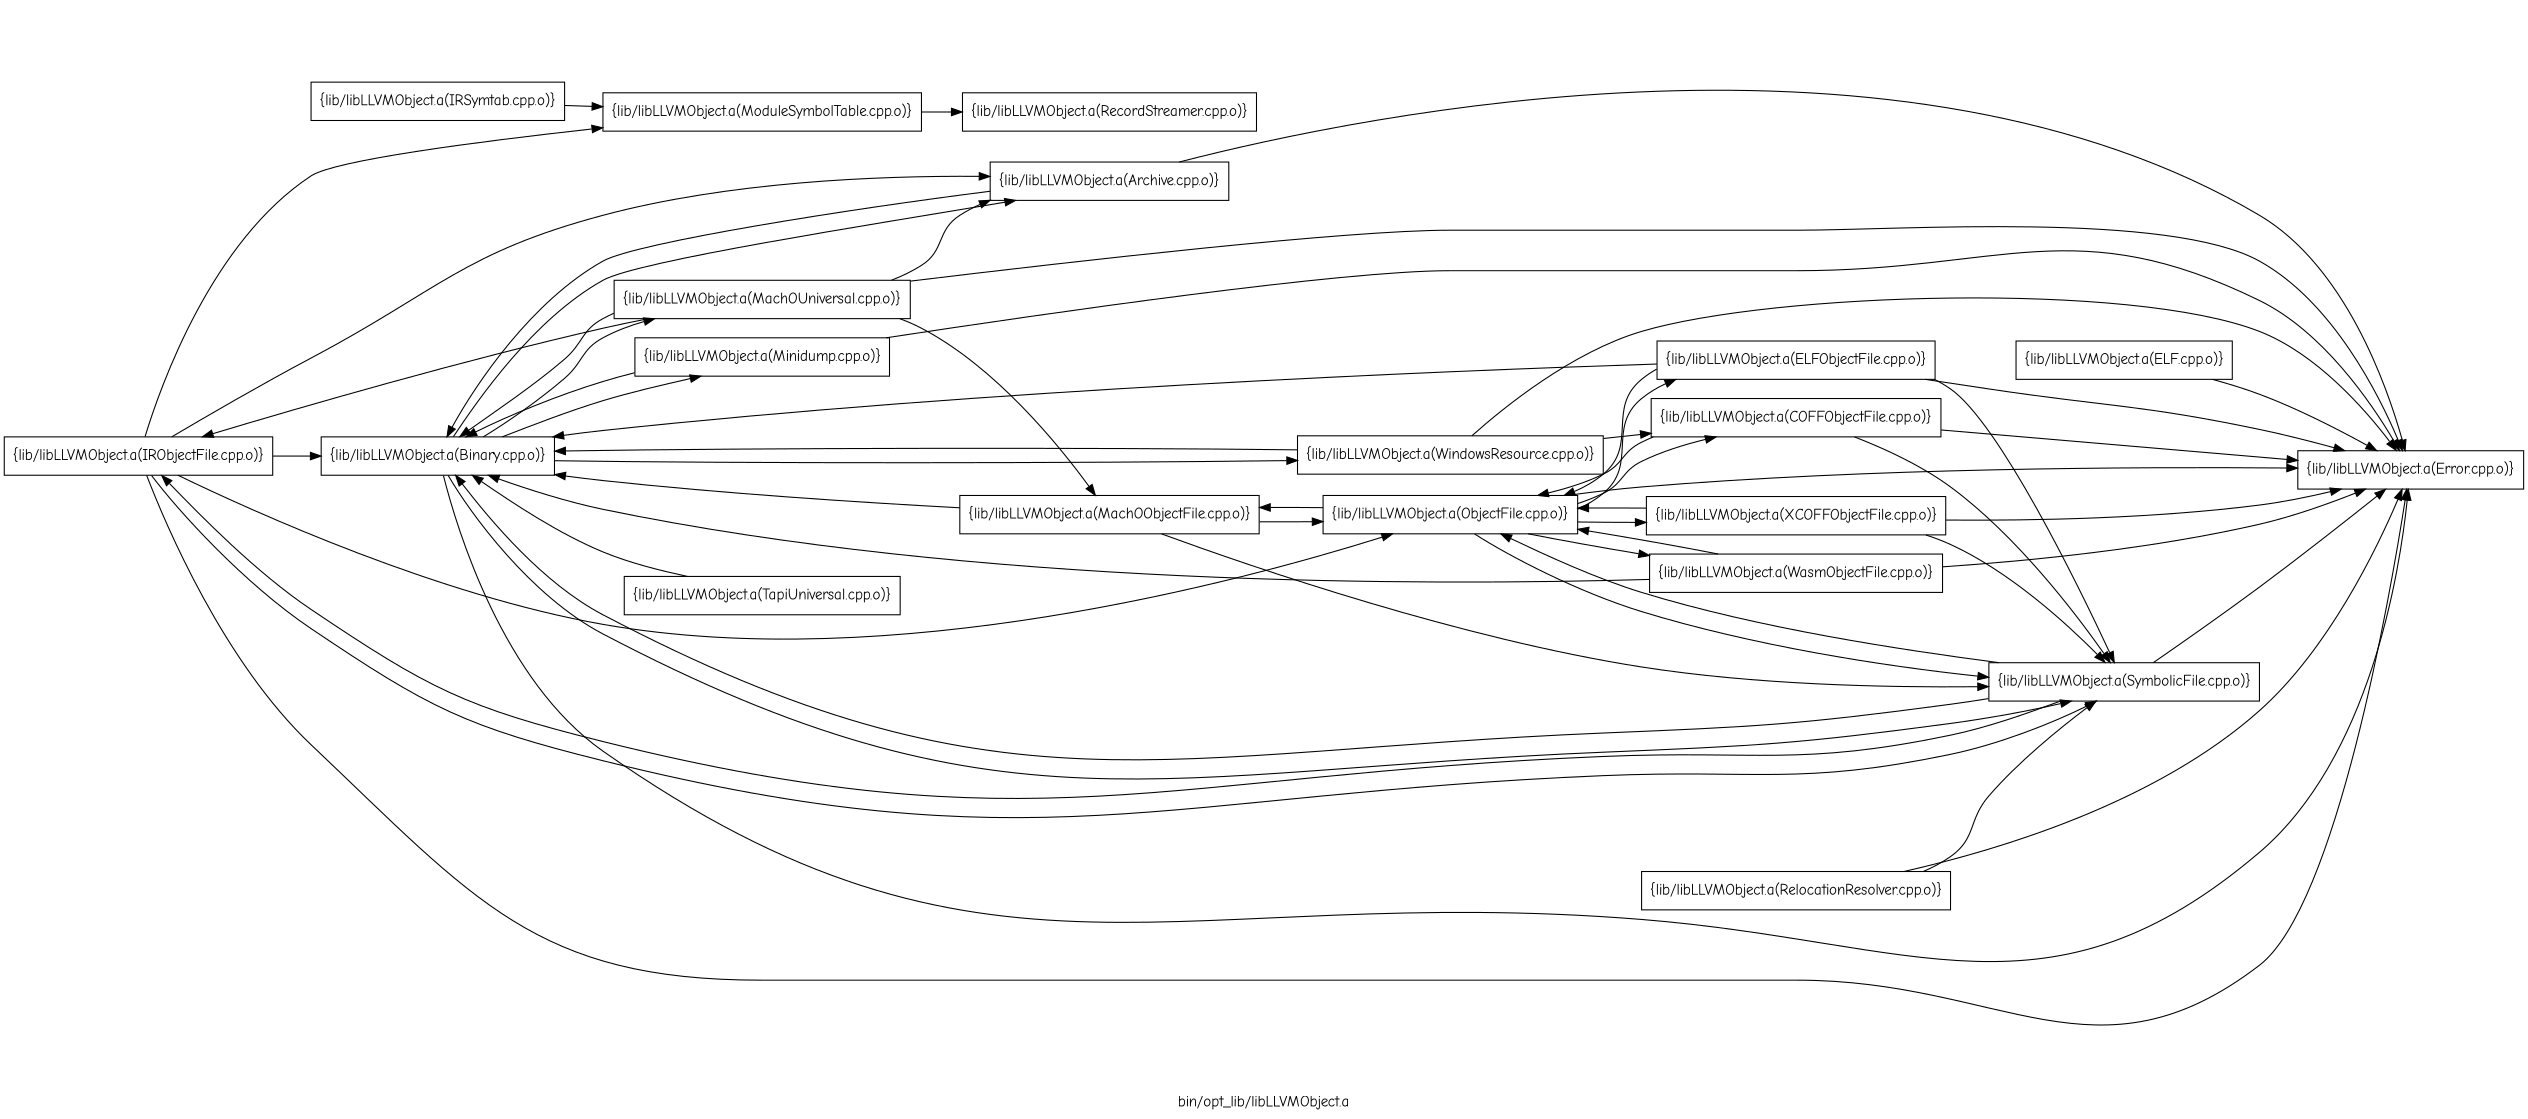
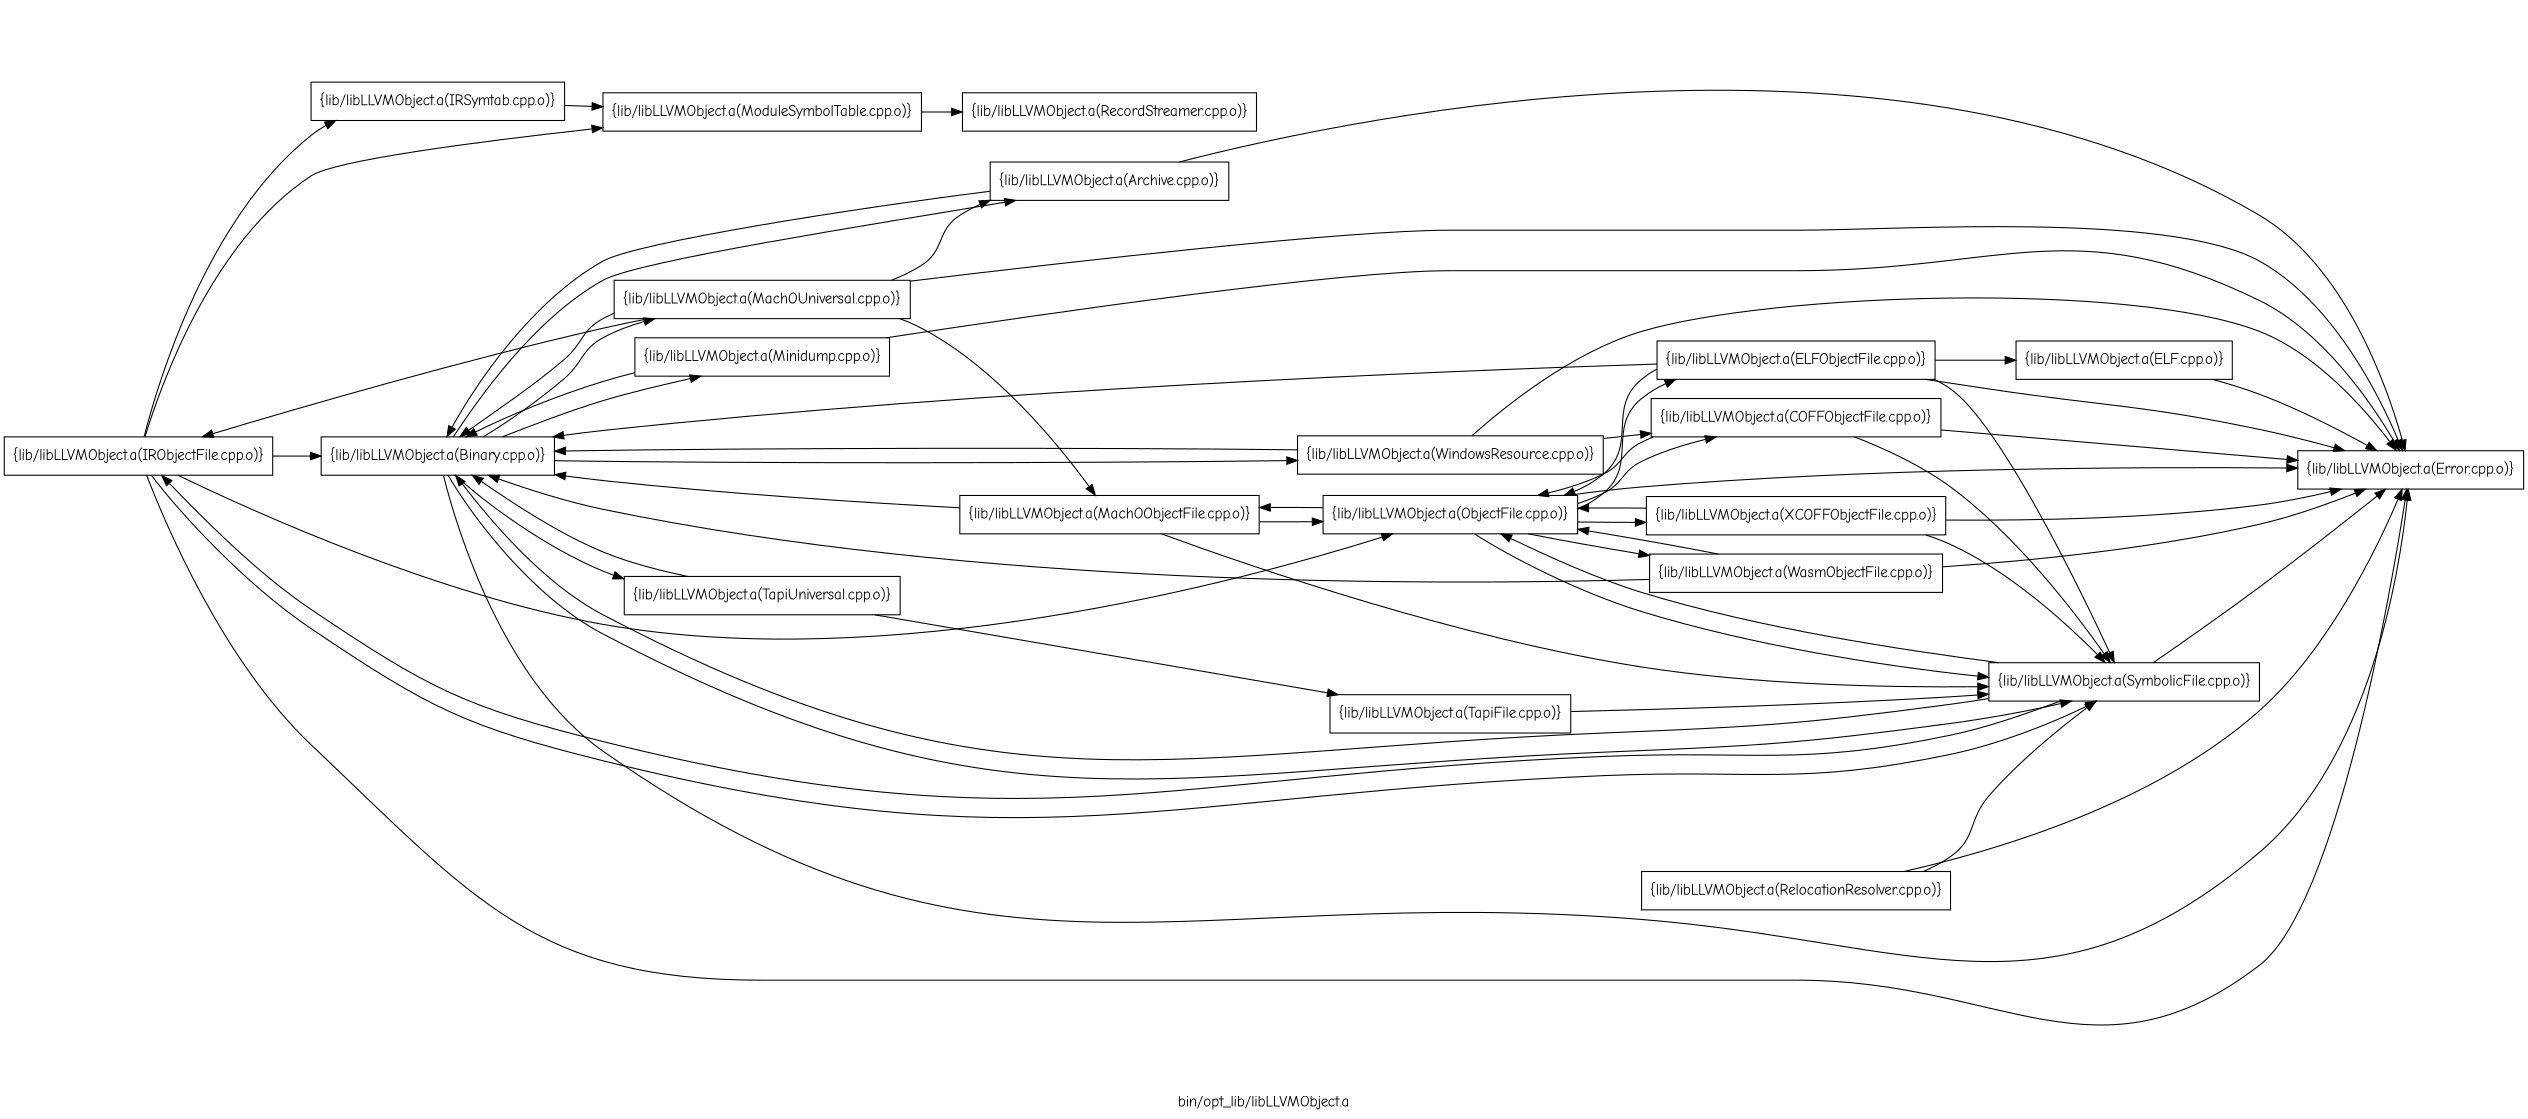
edge "{lib/libLLVMObject.a(IRObjectFile.cpp.o)}" -> "{lib/libLLVMObject.a(Archive.cpp.o)}": now "{lib/libLLVMObject.a(IRObjectFile.cpp.o)}" -> "{lib/libLLVMObject.a(IRSymtab.cpp.o)}"
edge "{lib/libLLVMObject.a(ELFObjectFile.cpp.o)}" -> "{lib/libLLVMObject.a(ELF.cpp.o)}": added
edge "{lib/libLLVMObject.a(Binary.cpp.o)}" -> "{lib/libLLVMObject.a(TapiUniversal.cpp.o)}": added
node "{lib/libLLVMObject.a(TapiFile.cpp.o)}": added
